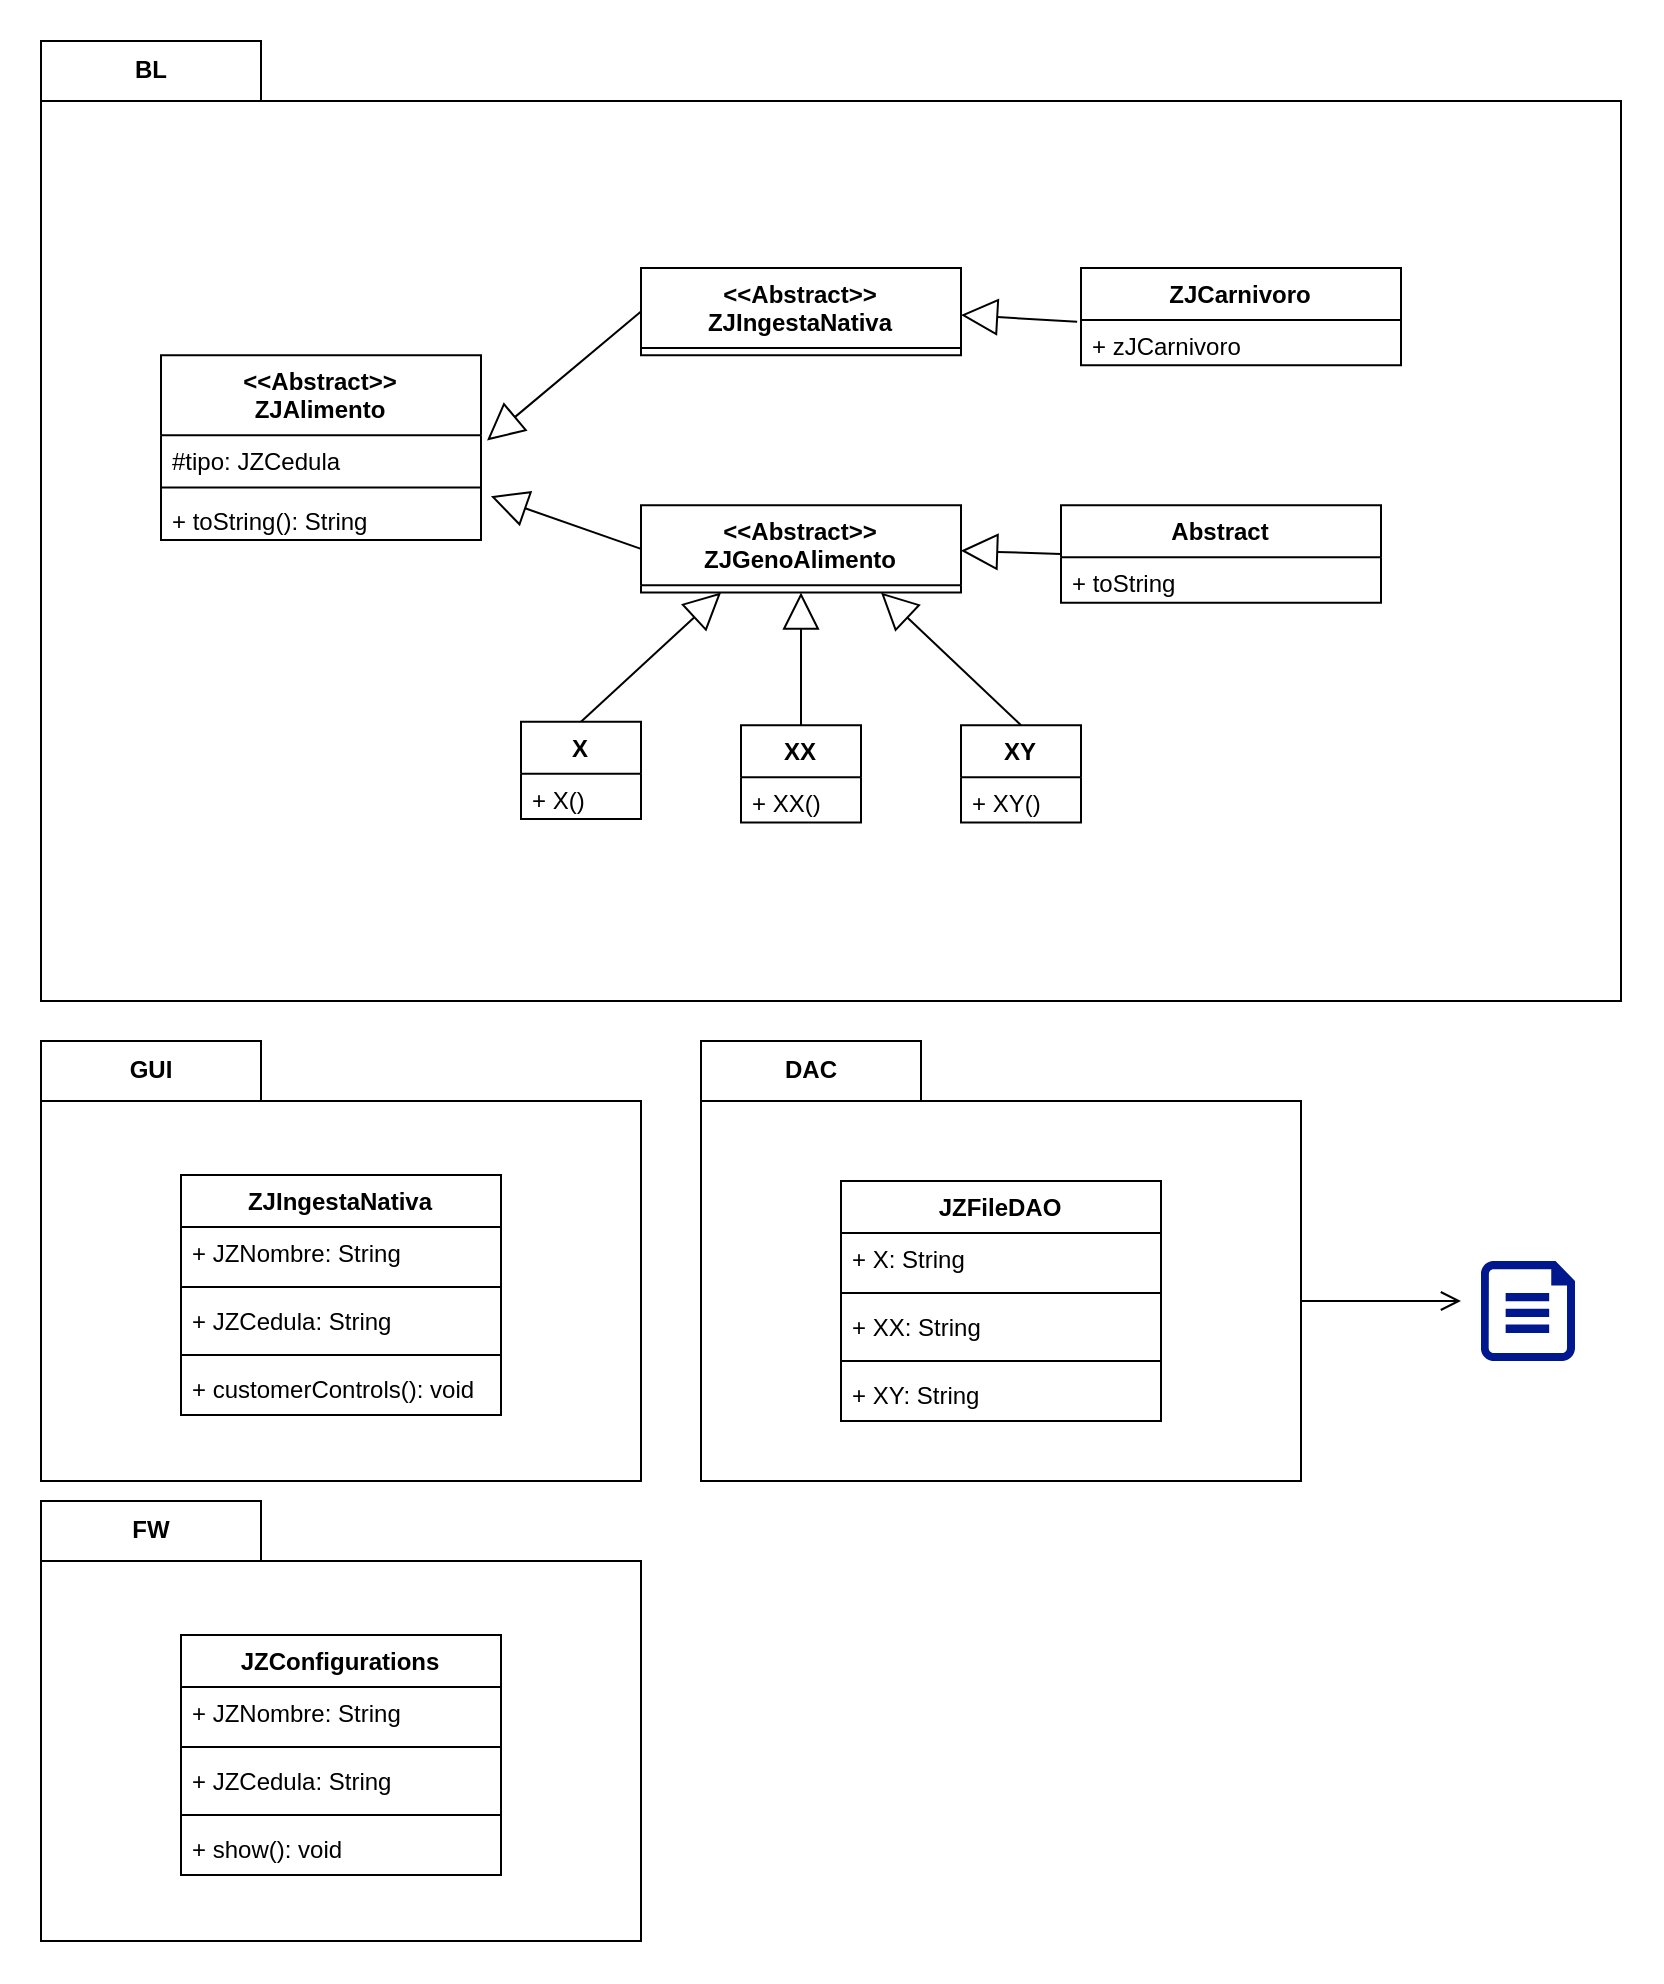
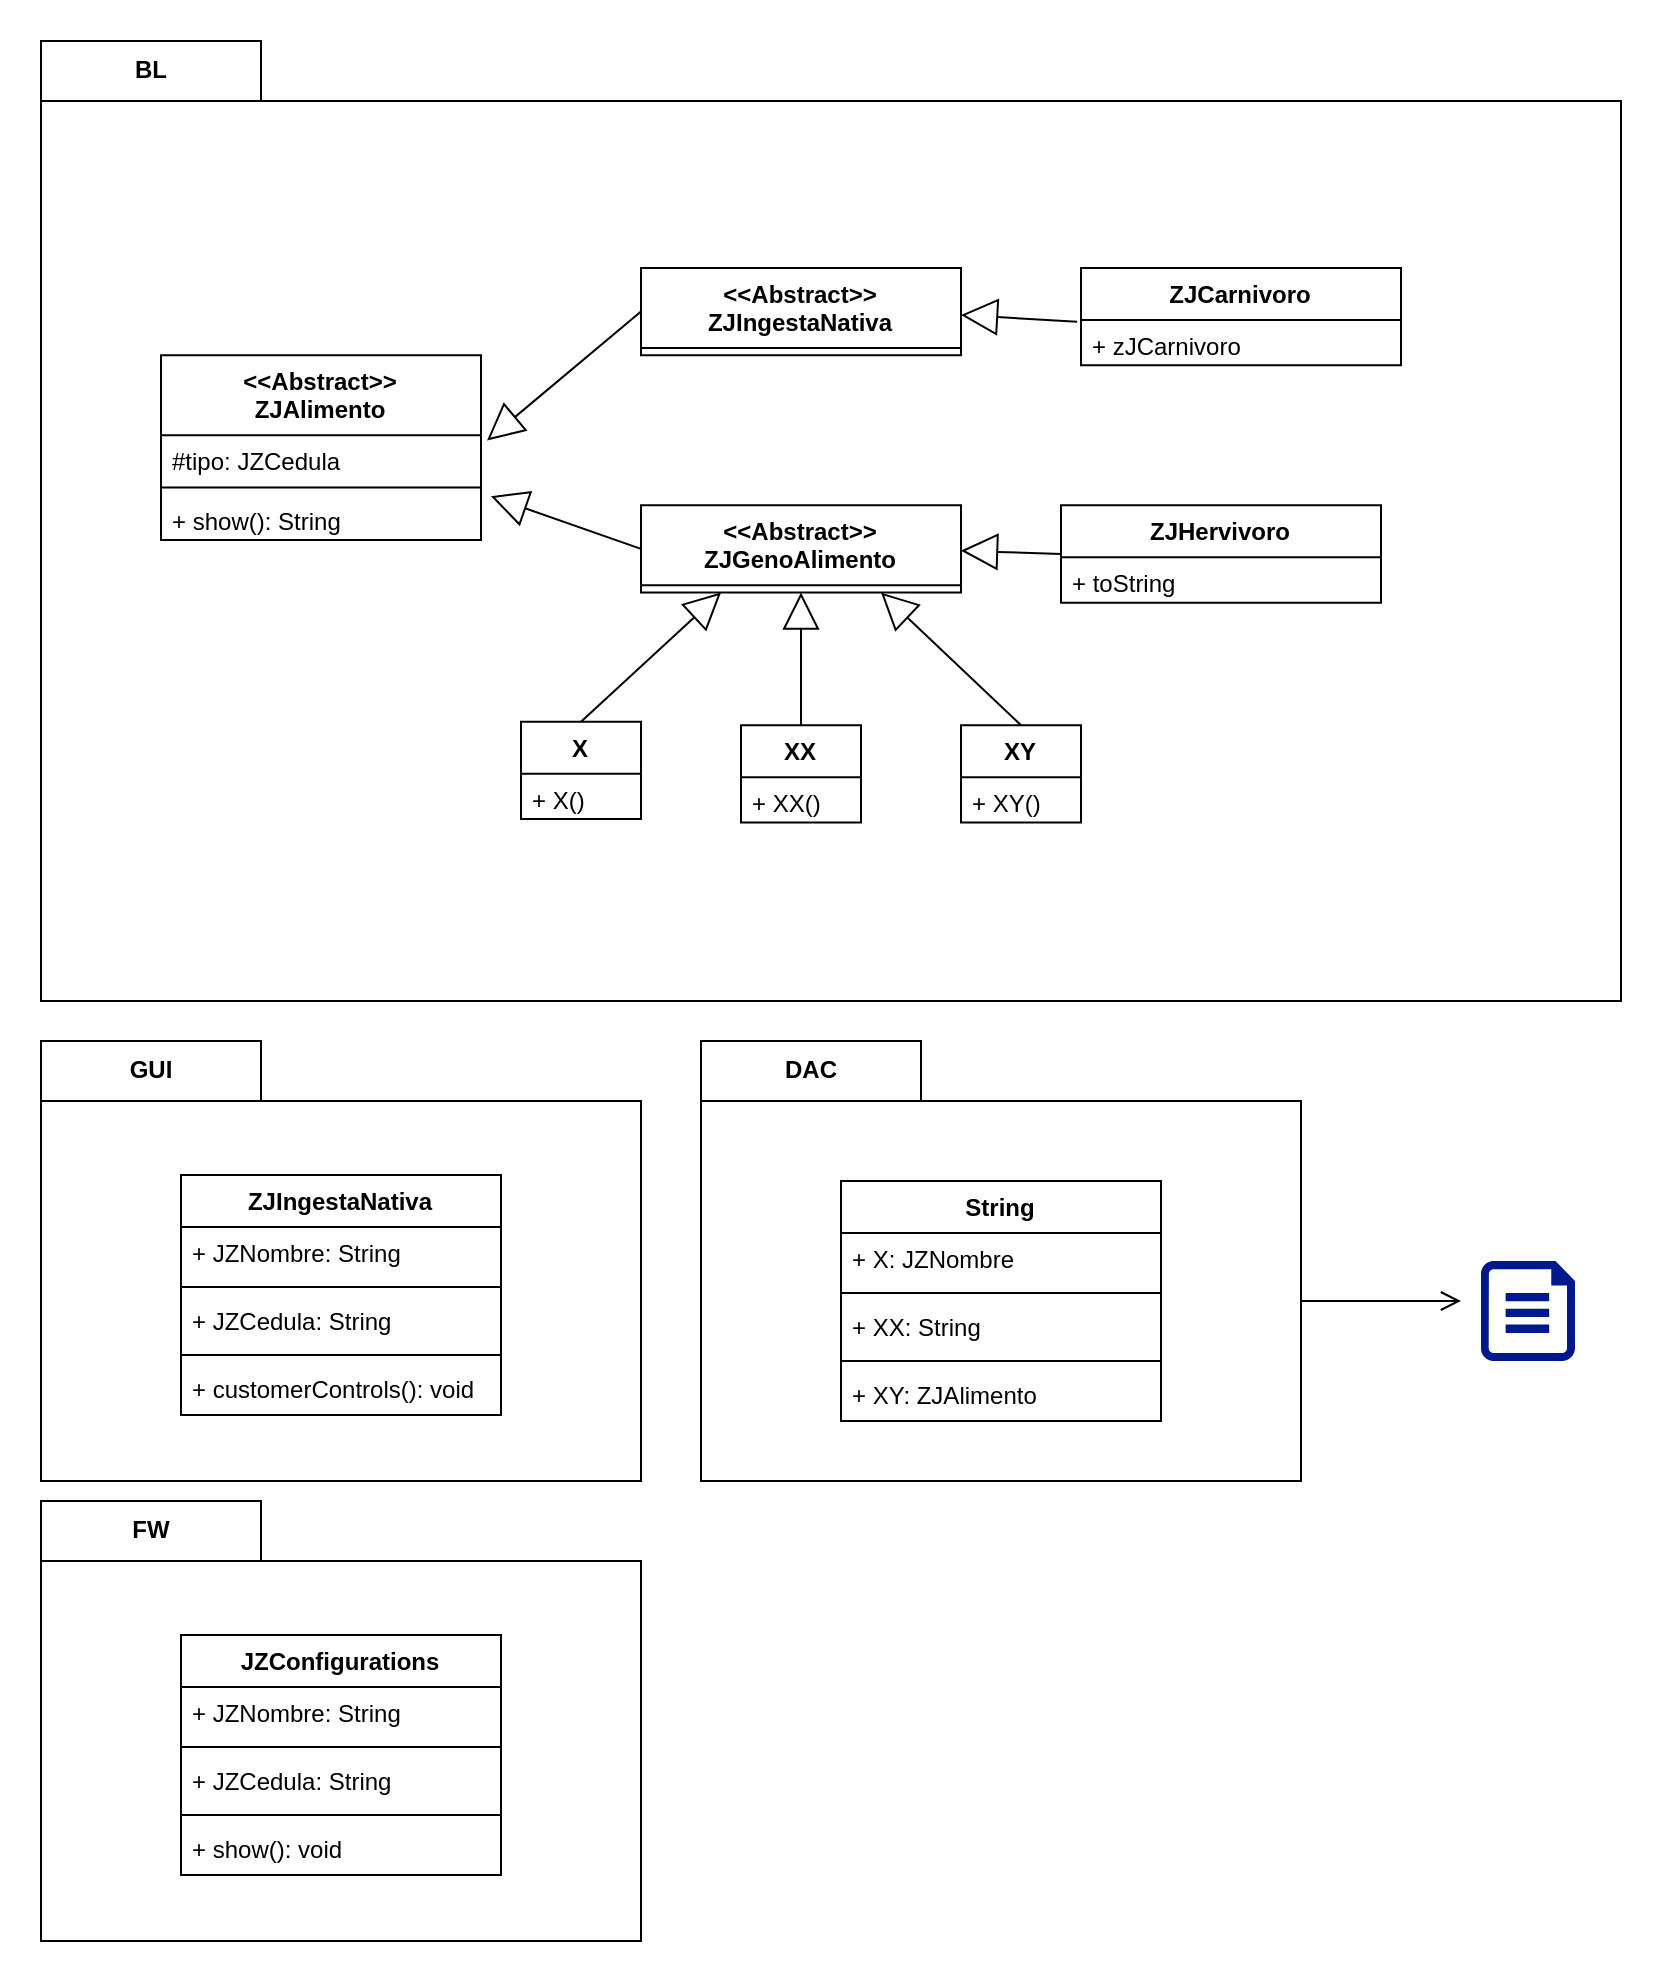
node "+ toString(): String": label "+ toString(): String" -> "+ show(): String"
node "Abstract": label "Abstract" -> "ZJHervivoro"
node "JZFileDAO": label "JZFileDAO" -> "String"
node "+ X: String": label "+ X: String" -> "+ X: JZNombre"
node "+ XY: String": label "+ XY: String" -> "+ XY: ZJAlimento"
